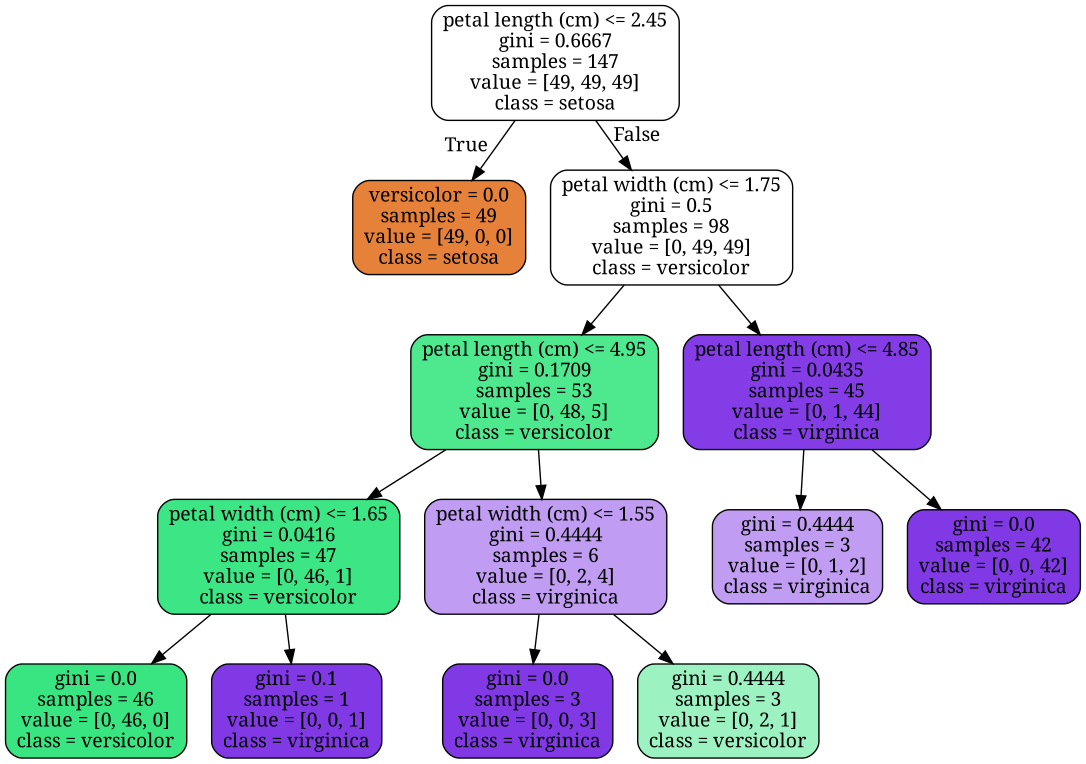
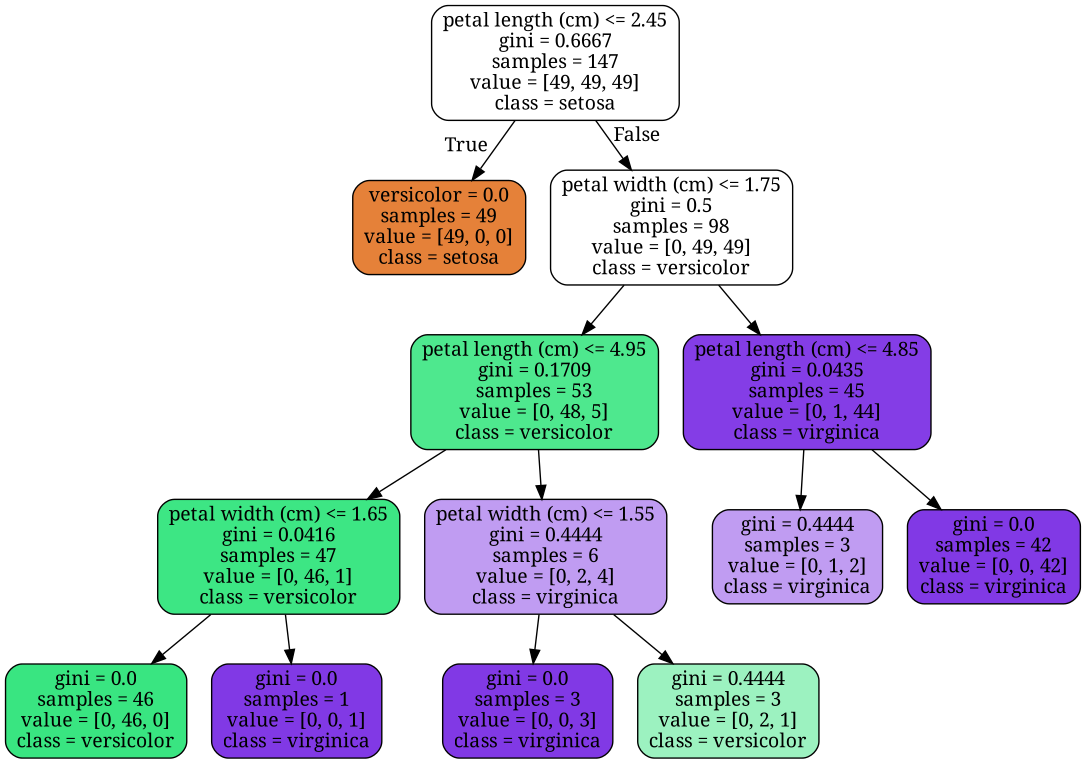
node "gini = 0.1 samples = 1 value = [0, 0, 1] class = virginica": label "gini = 0.1 samples = 1 value = [0, 0, 1] class = virginica" -> "gini = 0.0 samples = 1 value = [0, 0, 1] class = virginica"
